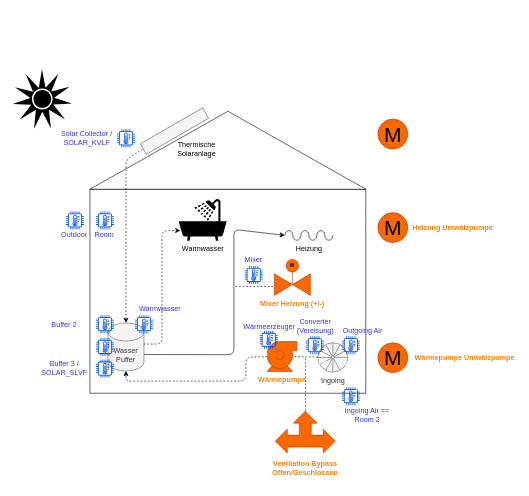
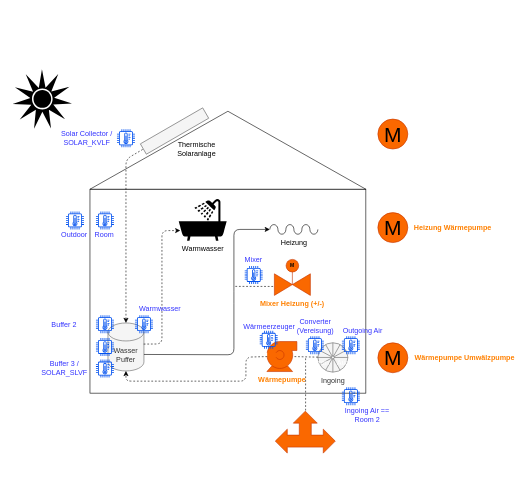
node "Heizung Umwälzpumpe": label "Heizung Umwälzpumpe" -> "Heizung Wärmepumpe"
node "Heizung": moved (309, 236) -> (294, 230)
node "Ventilation Bypass Offen/Geschlossen": removed
